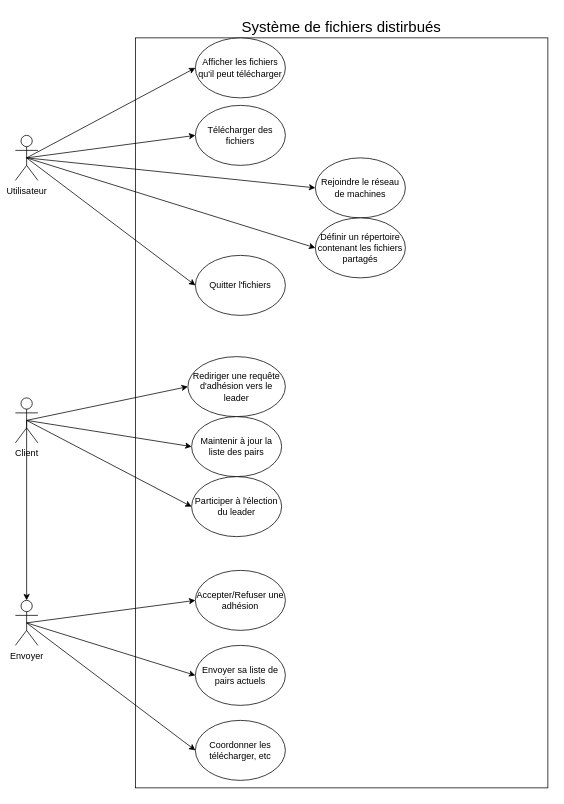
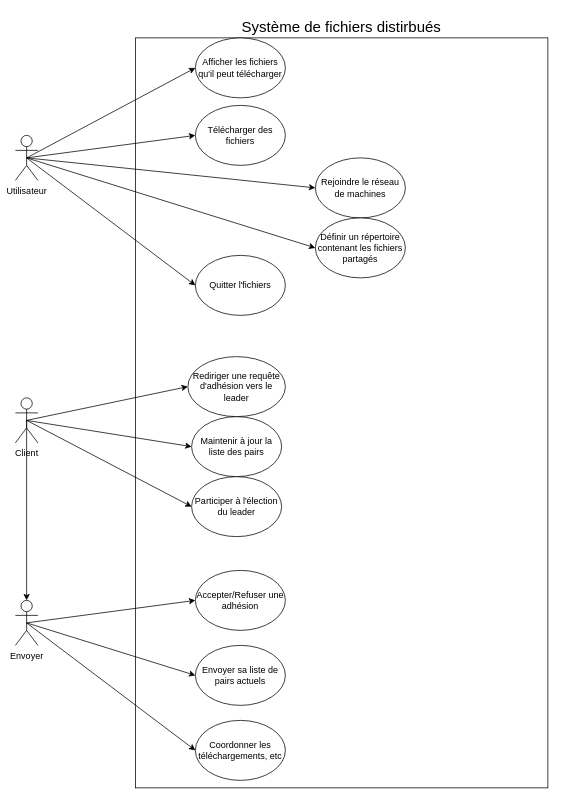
node "Coordonner les télécharger, etc": label "Coordonner les télécharger, etc" -> "Coordonner les téléchargements, etc"
